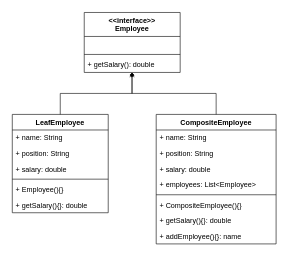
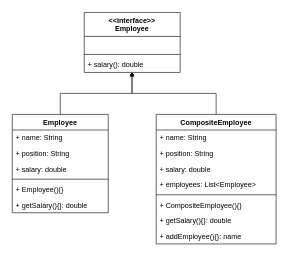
node "+ getSalary(): double": label "+ getSalary(): double" -> "+ salary(): double"
node "LeafEmployee": label "LeafEmployee" -> "Employee"
